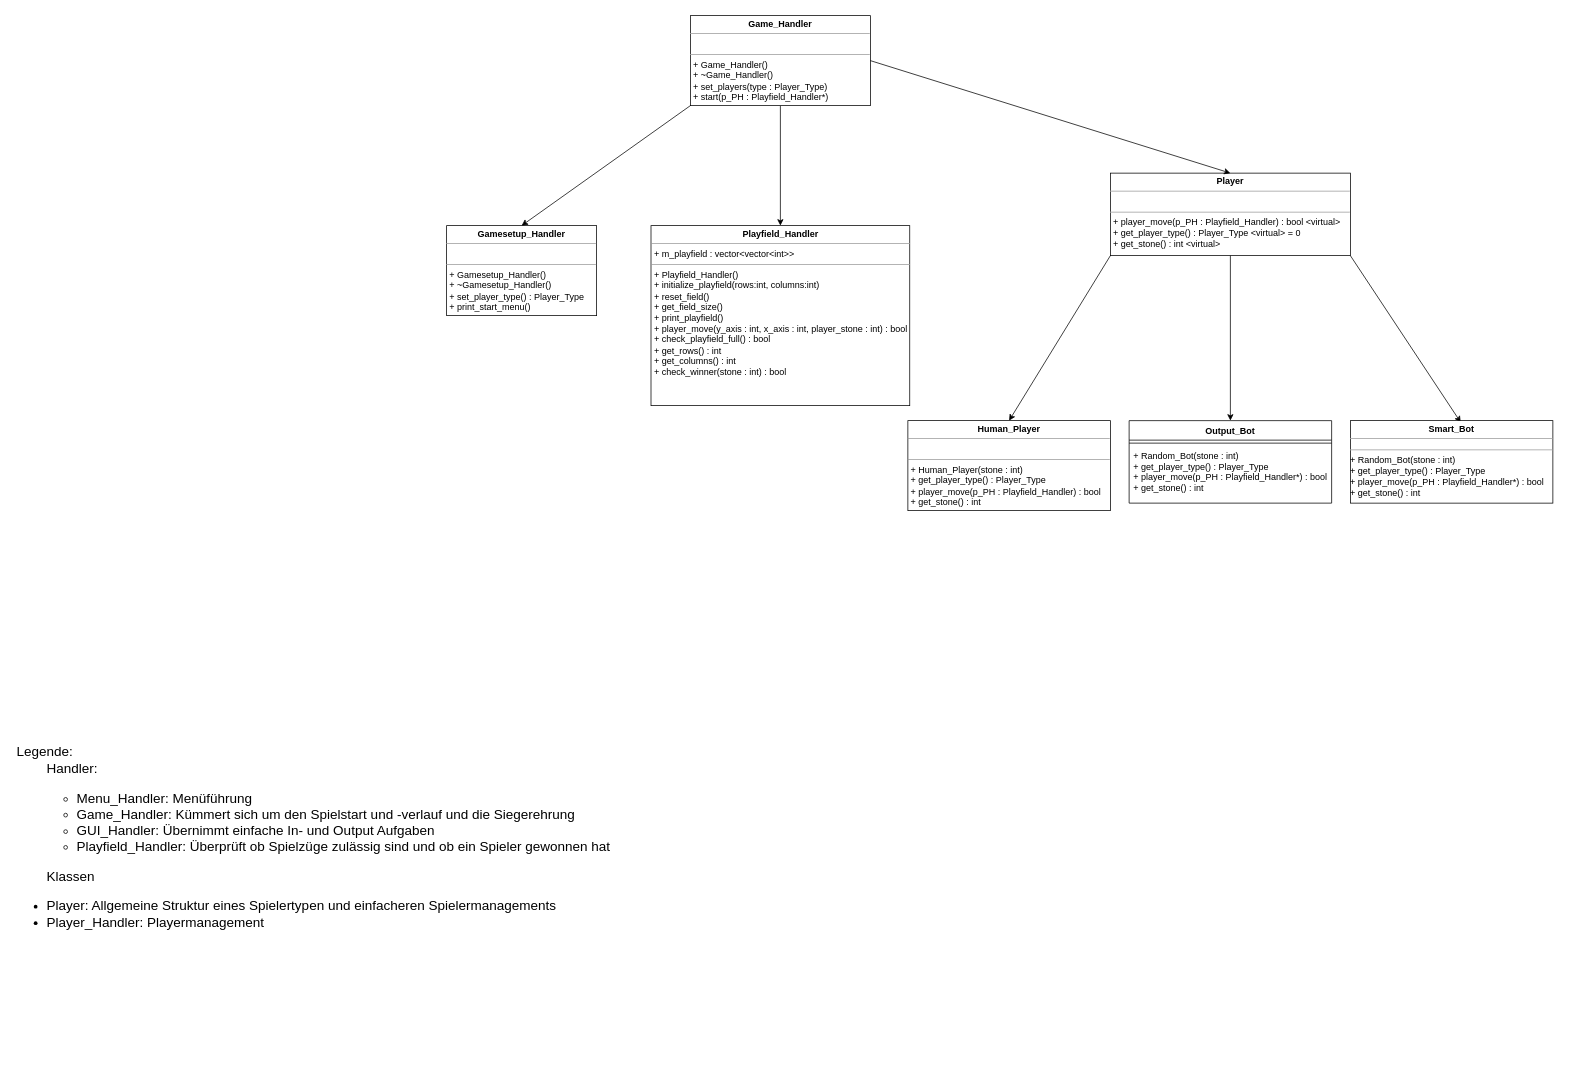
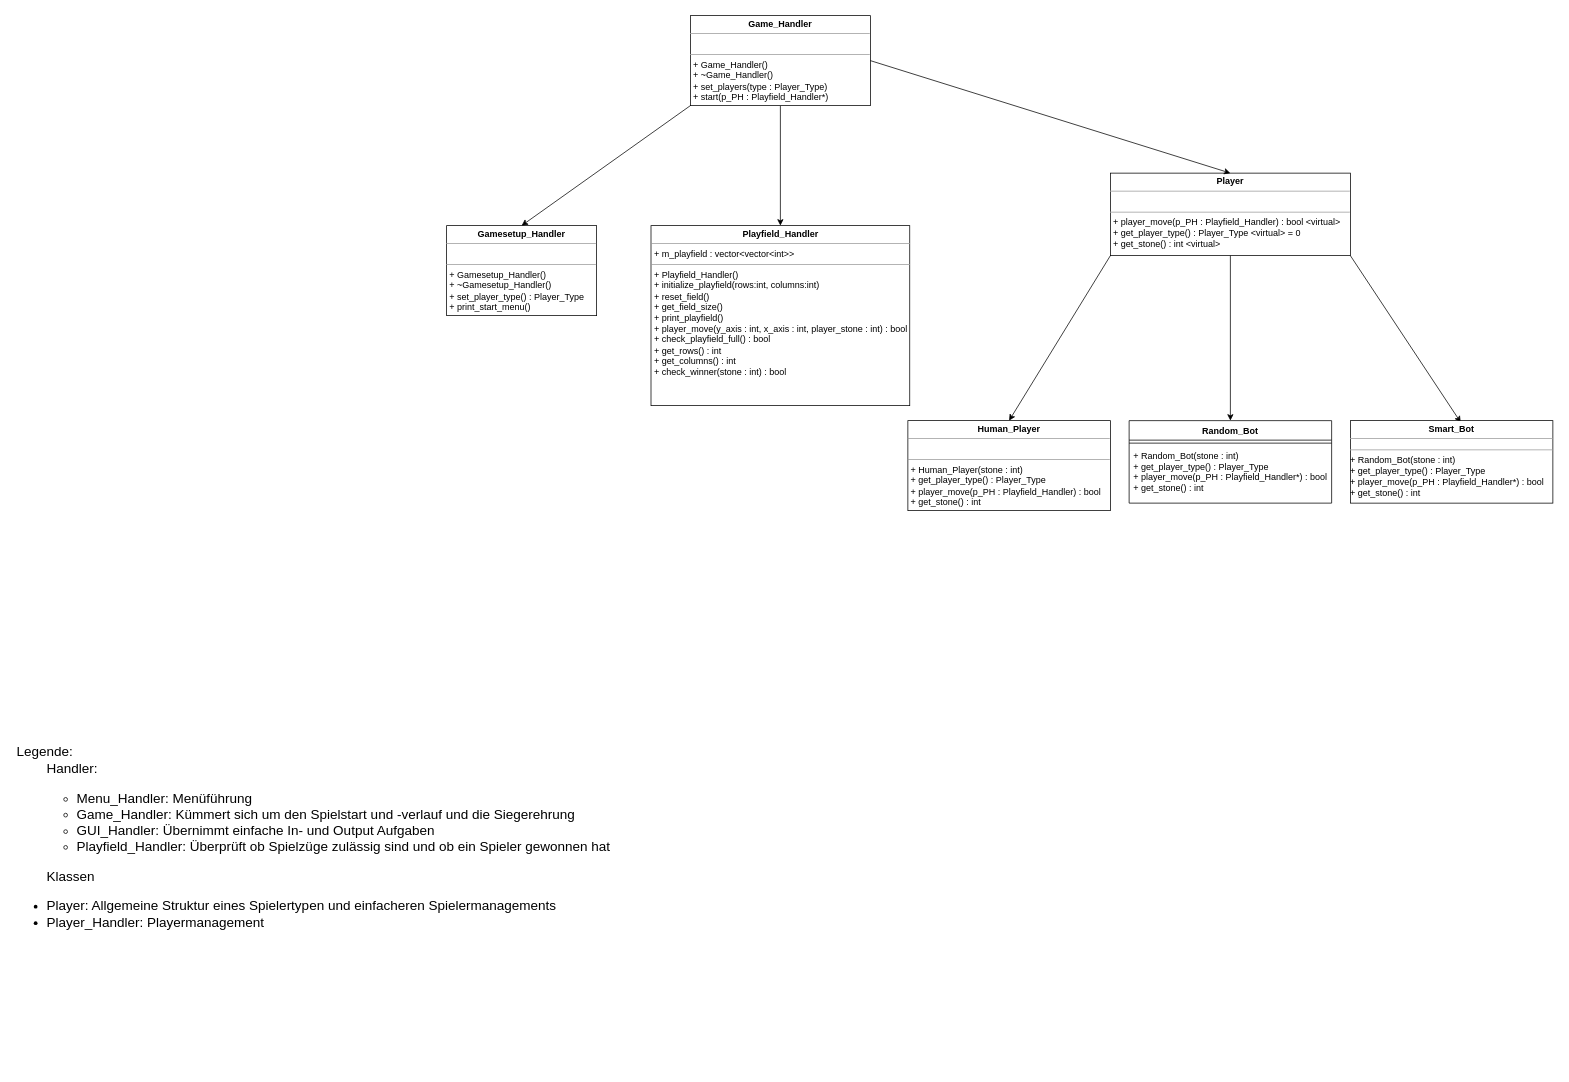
node "Output_Bot": label "Output_Bot" -> "Random_Bot"
